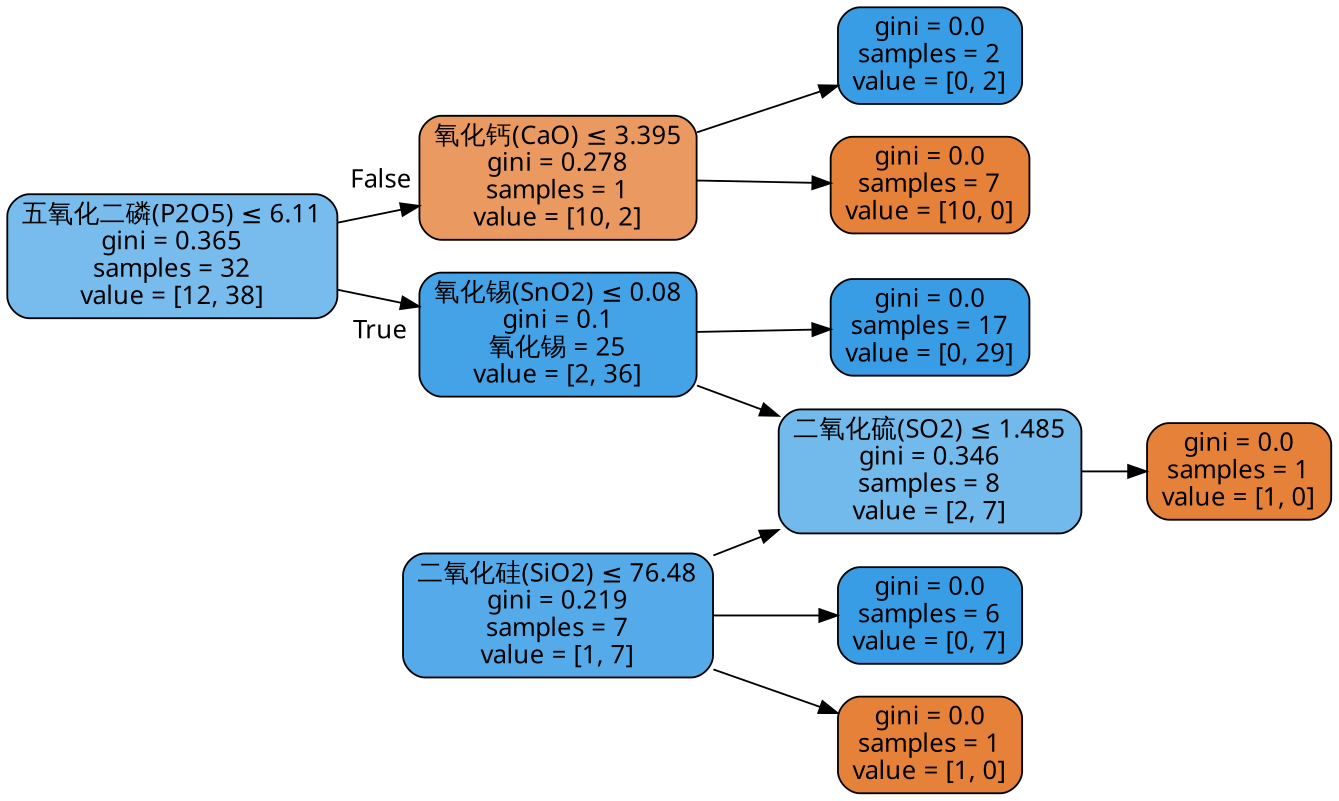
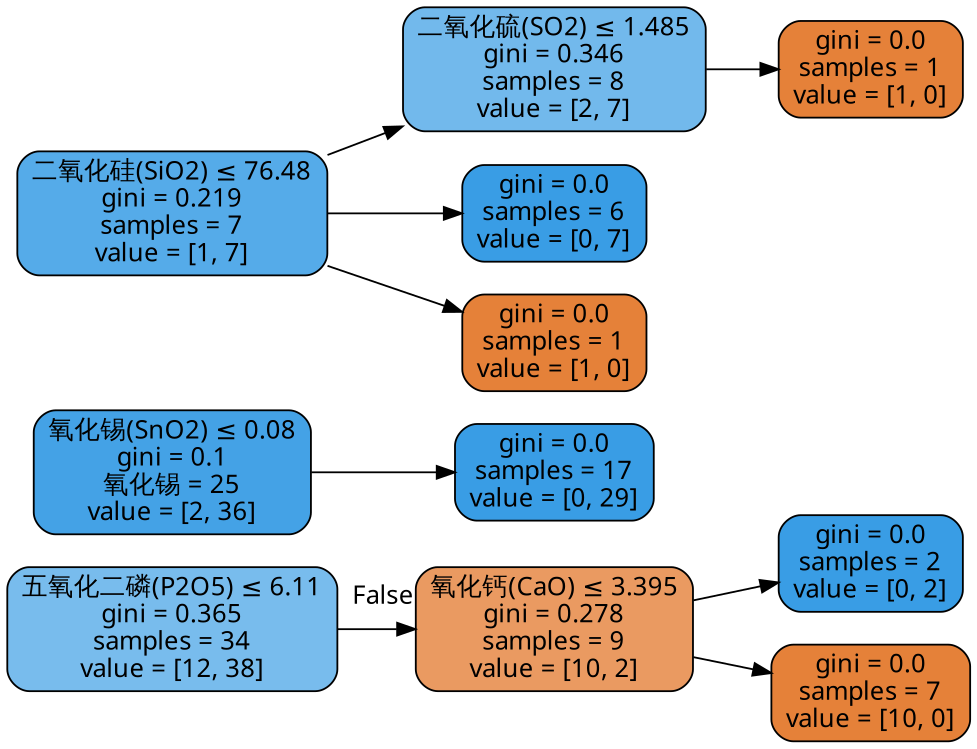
node "氧化钙(CaO) ≤ 3.395": text "samples = 1" -> "samples = 9"
node "五氧化二磷(P2O5) ≤ 6.11": text "samples = 32" -> "samples = 34"
edge "五氧化二磷(P2O5) ≤ 6.11" -> "氧化锡(SnO2) ≤ 0.08": removed
edge "氧化锡(SnO2) ≤ 0.08" -> "二氧化硫(SO2) ≤ 1.485": removed
